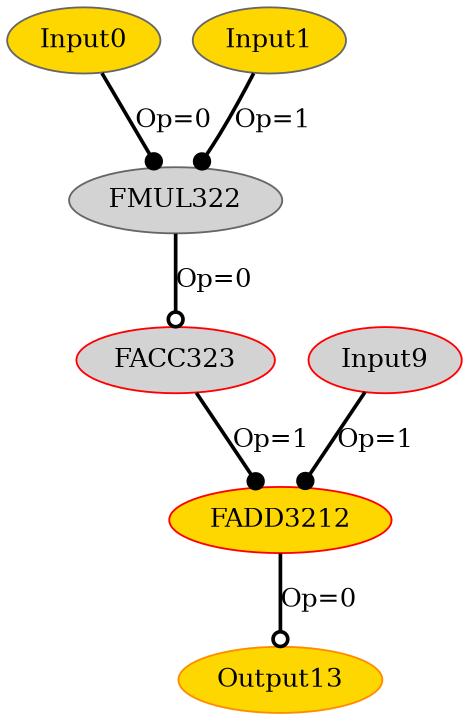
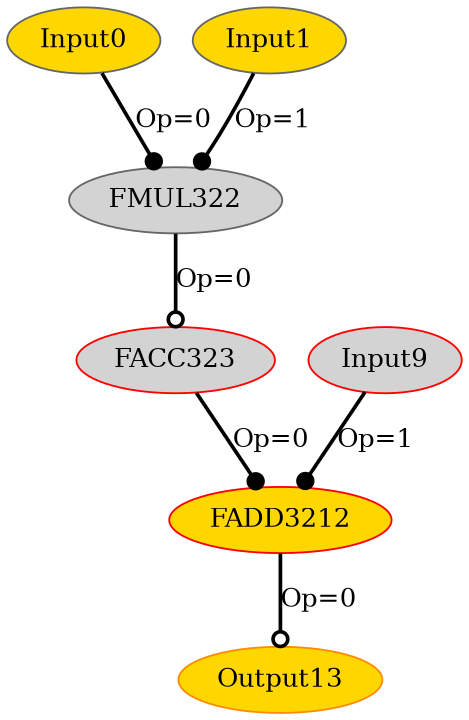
edge "FACC323" -> "FADD3212": label "Op=1" -> "Op=0"
